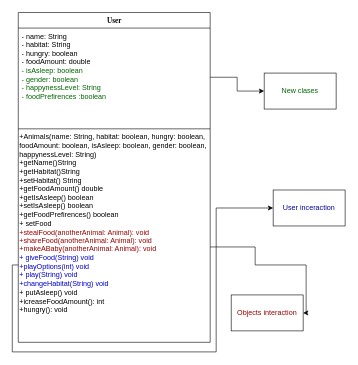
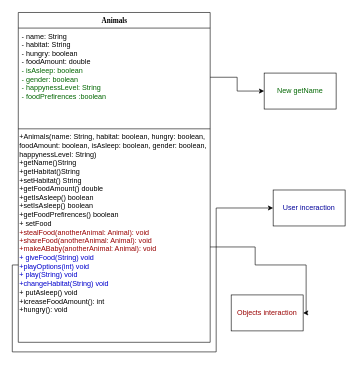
node "User": label "User" -> "Animals"
node "New clases": label "New clases" -> "New getName"
